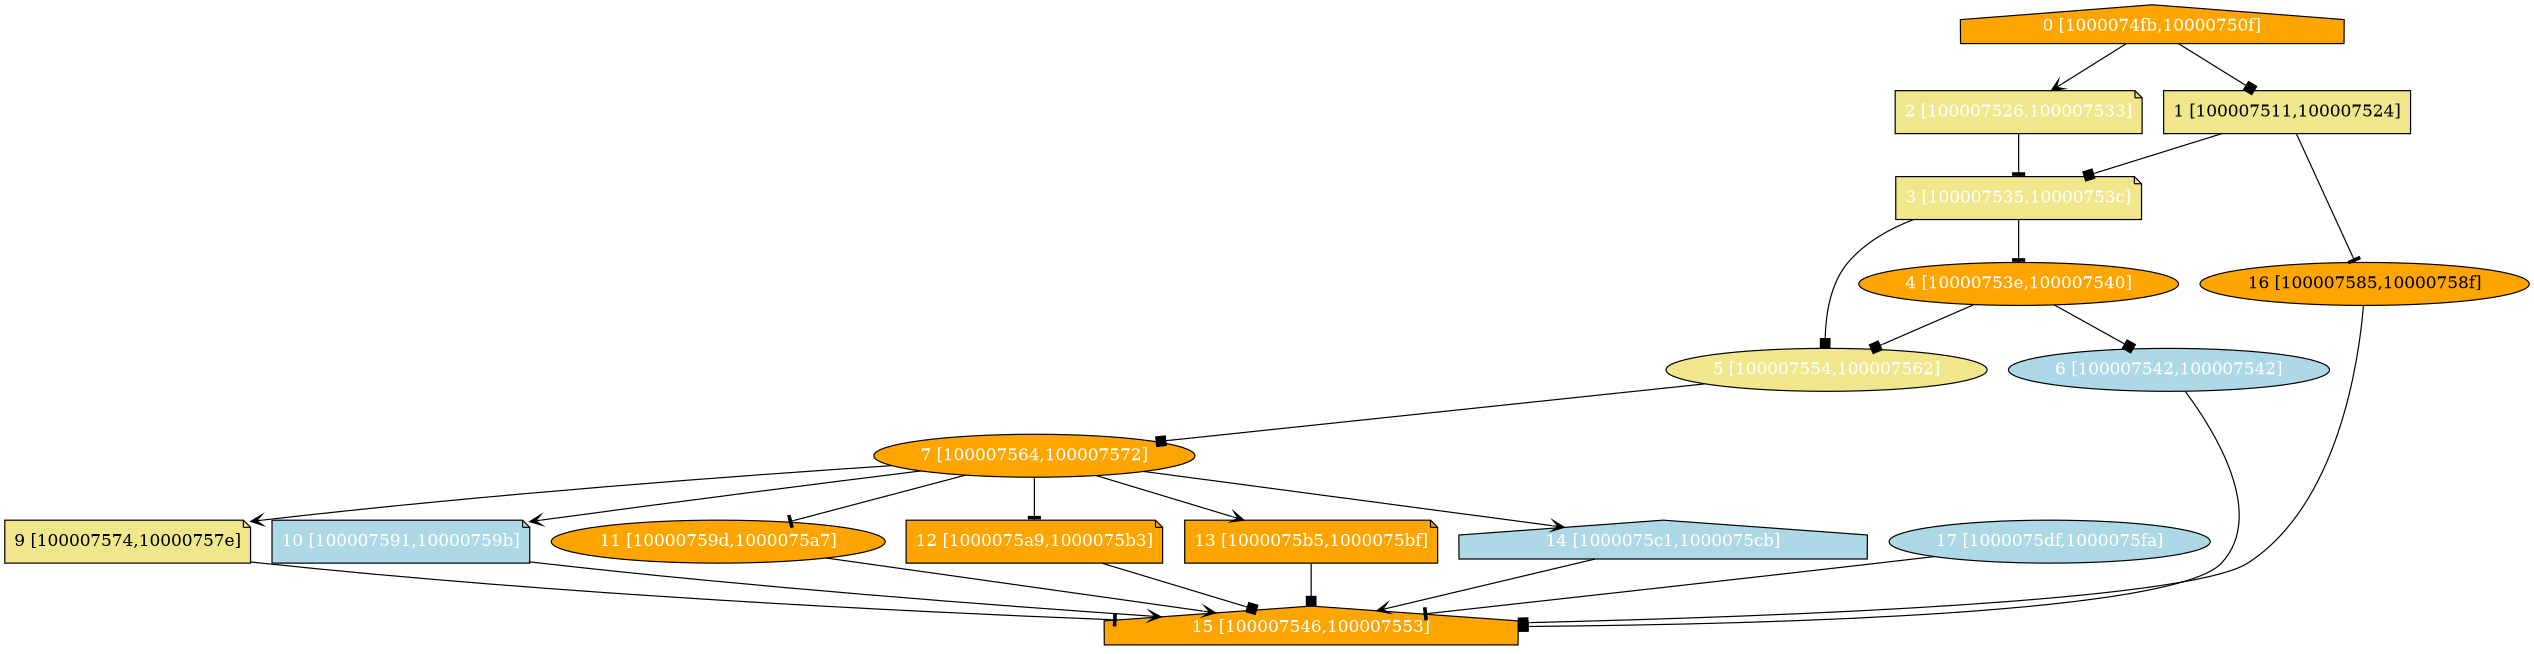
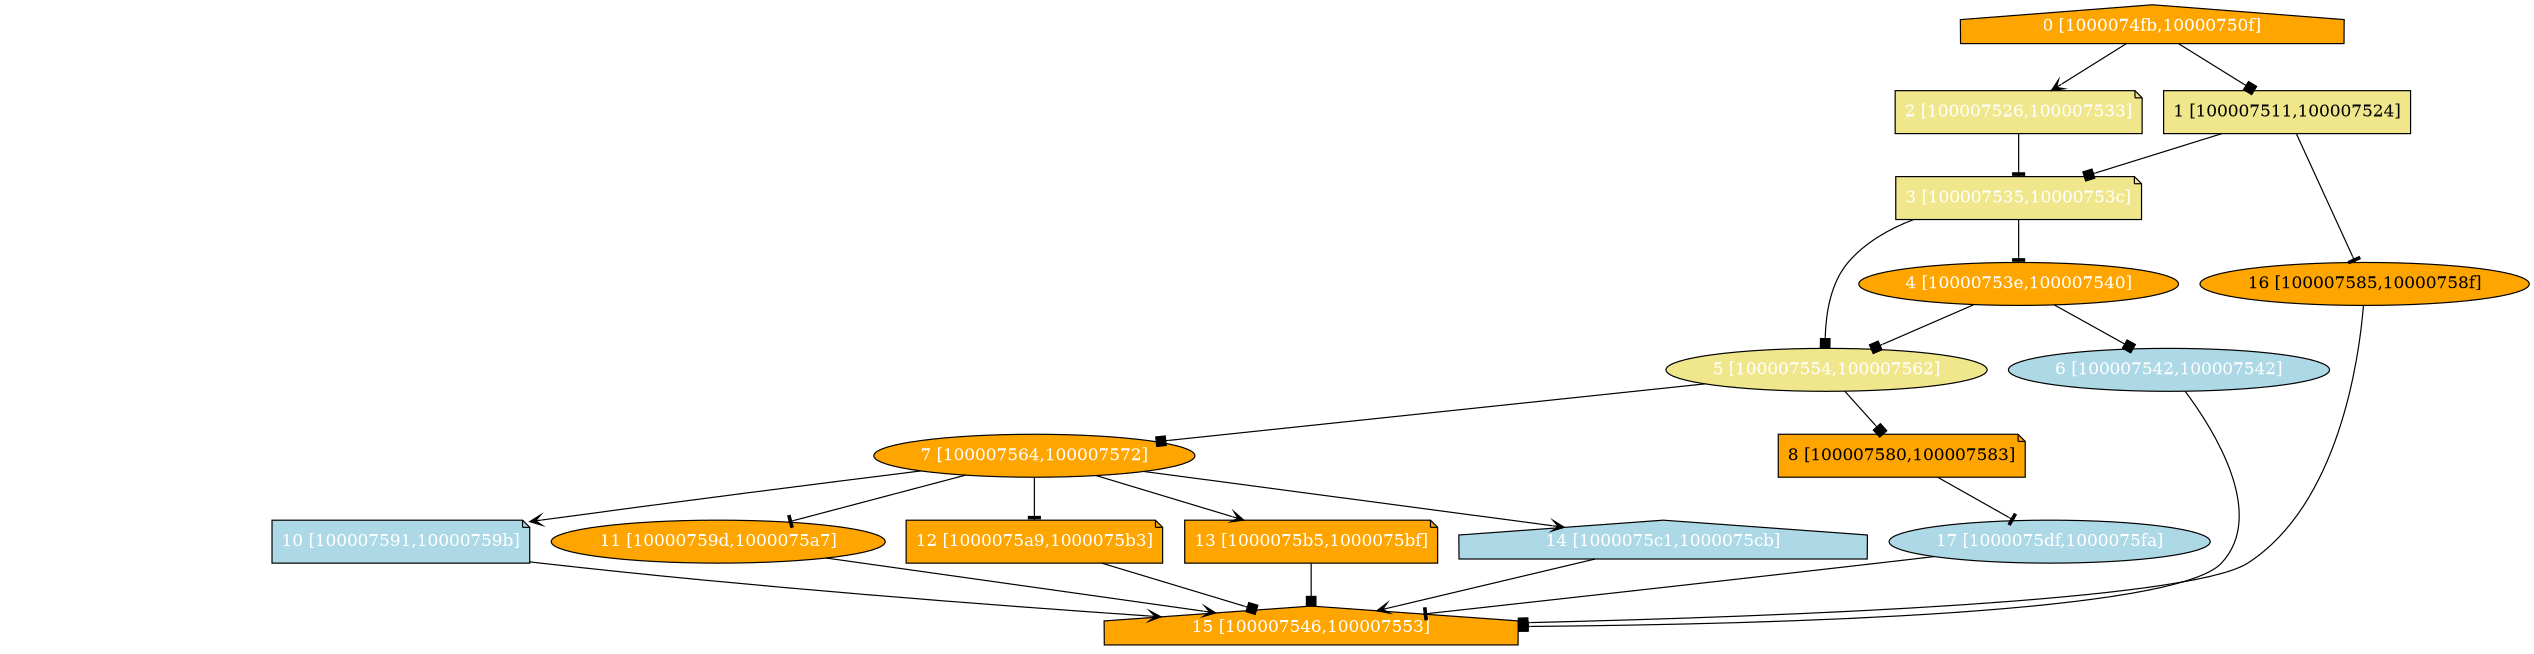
node "8 [100007580,100007583]": added
node "9 [100007574,10000757e]": removed
